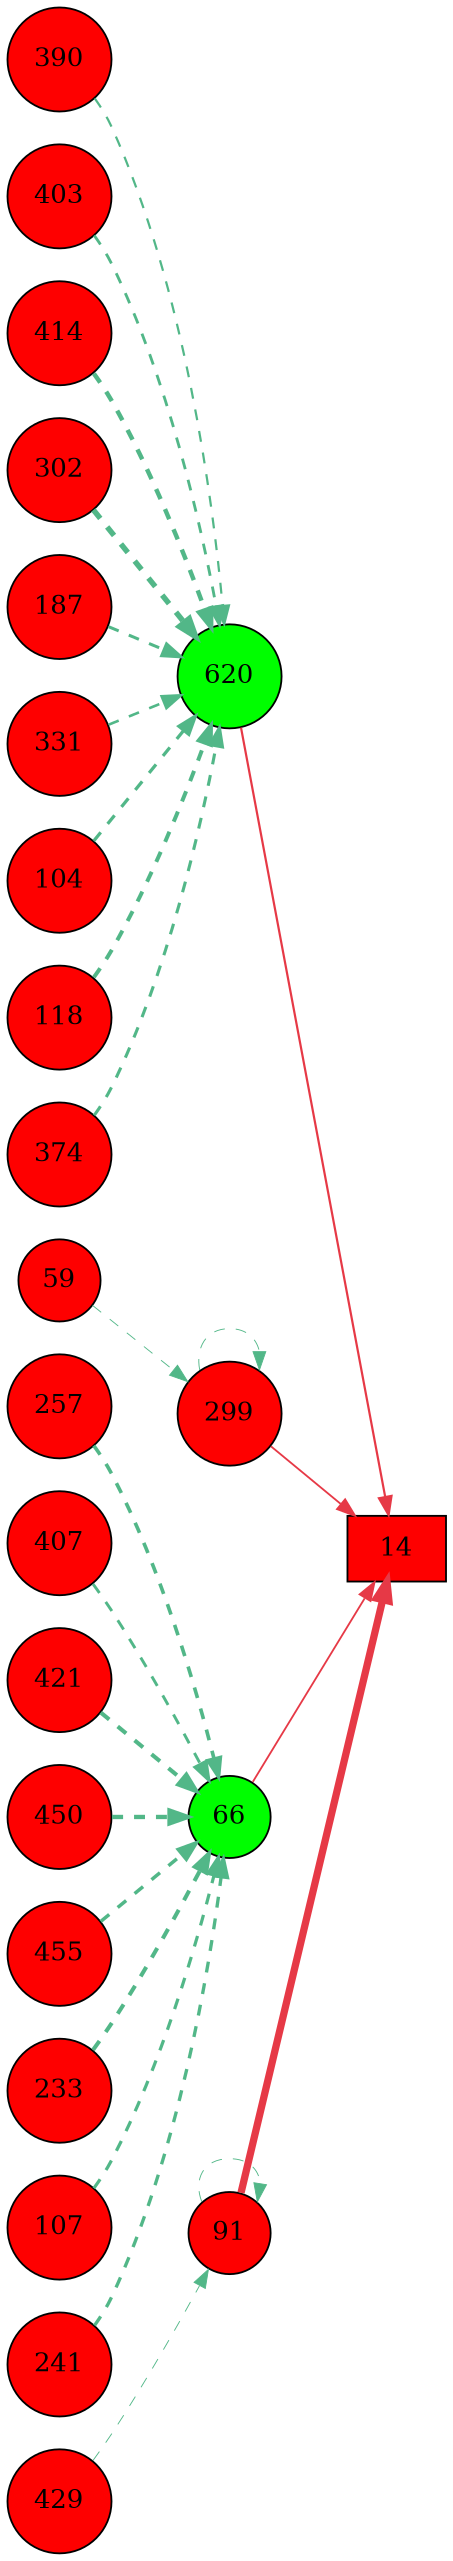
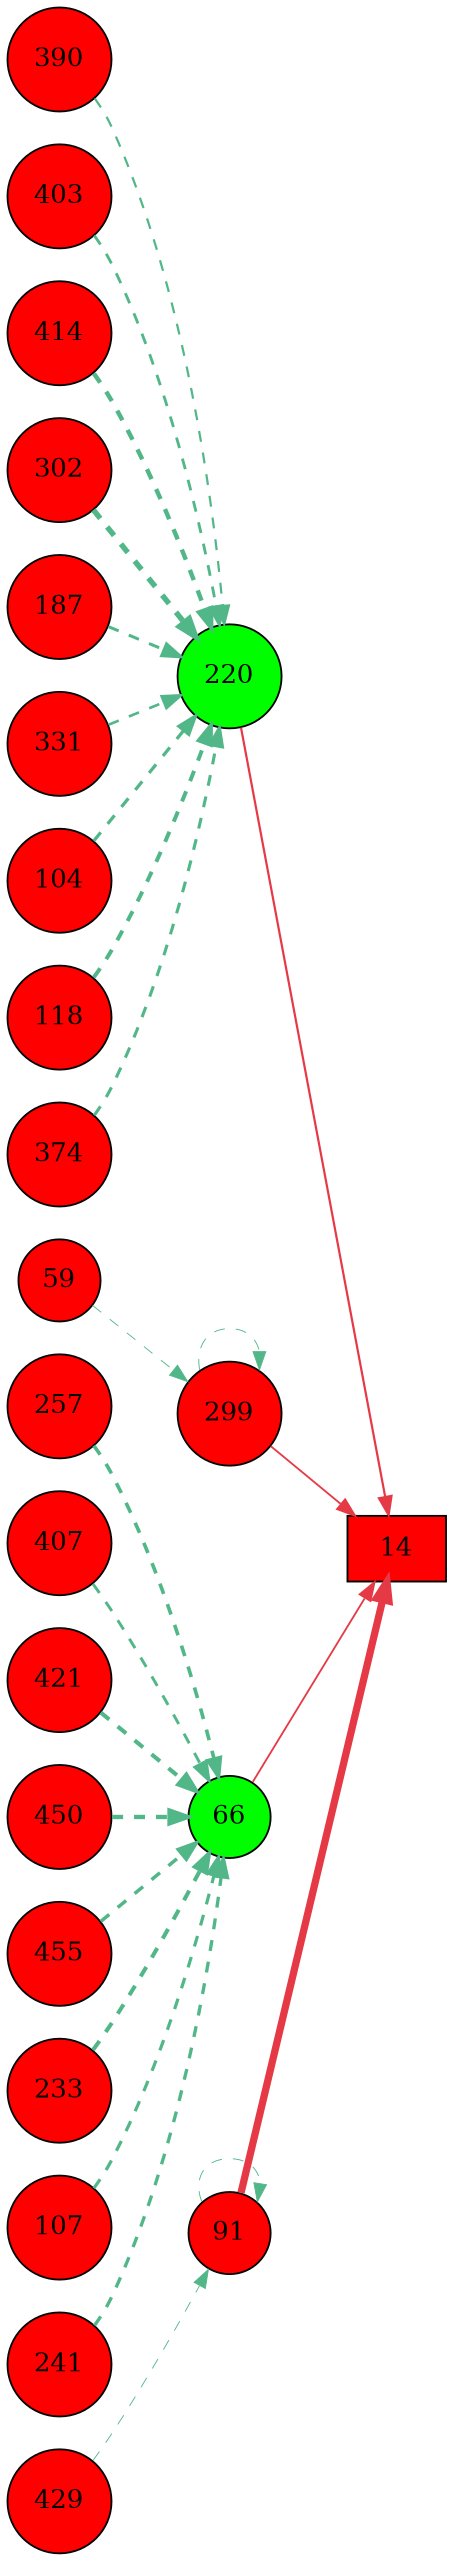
node "620": label "620" -> "220"
